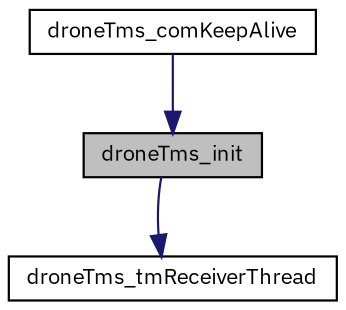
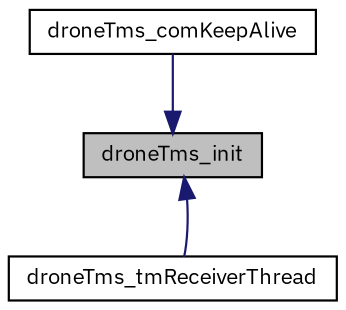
edge "droneTms_init" -> "droneTms_tmReceiverThread": reversed
